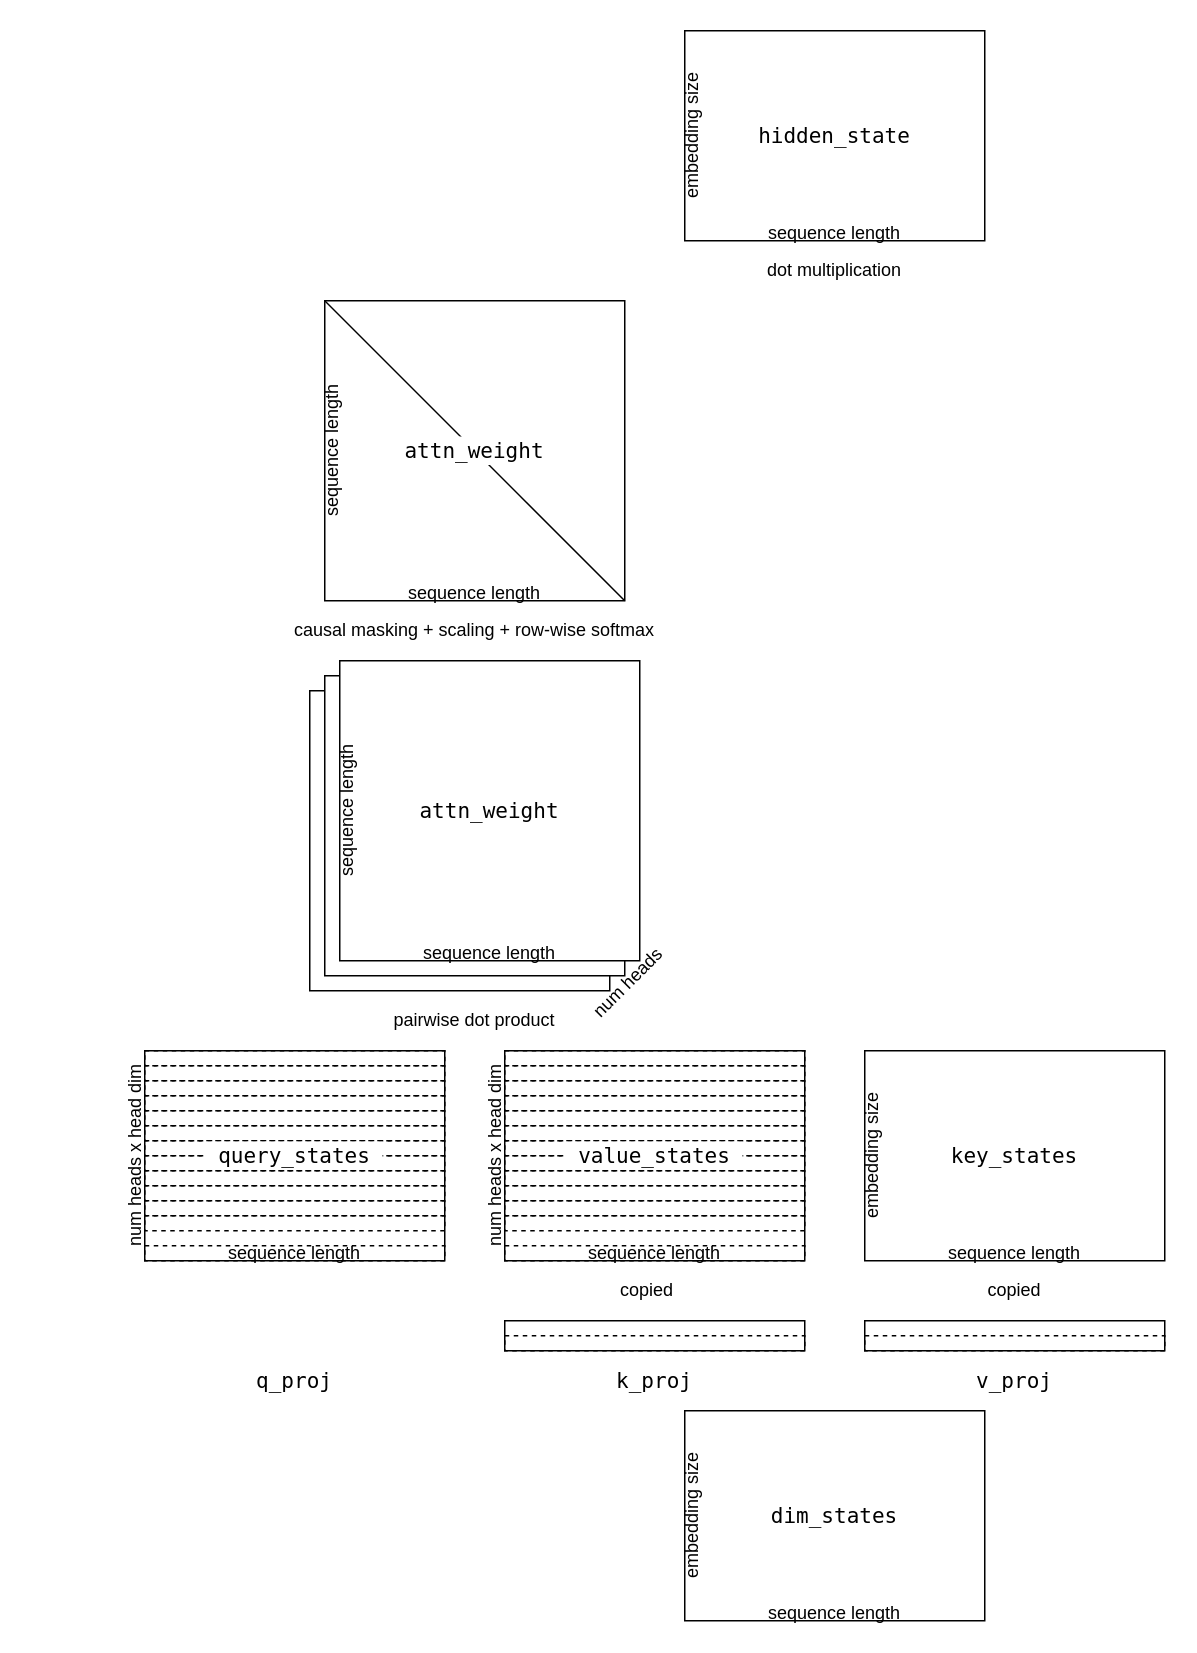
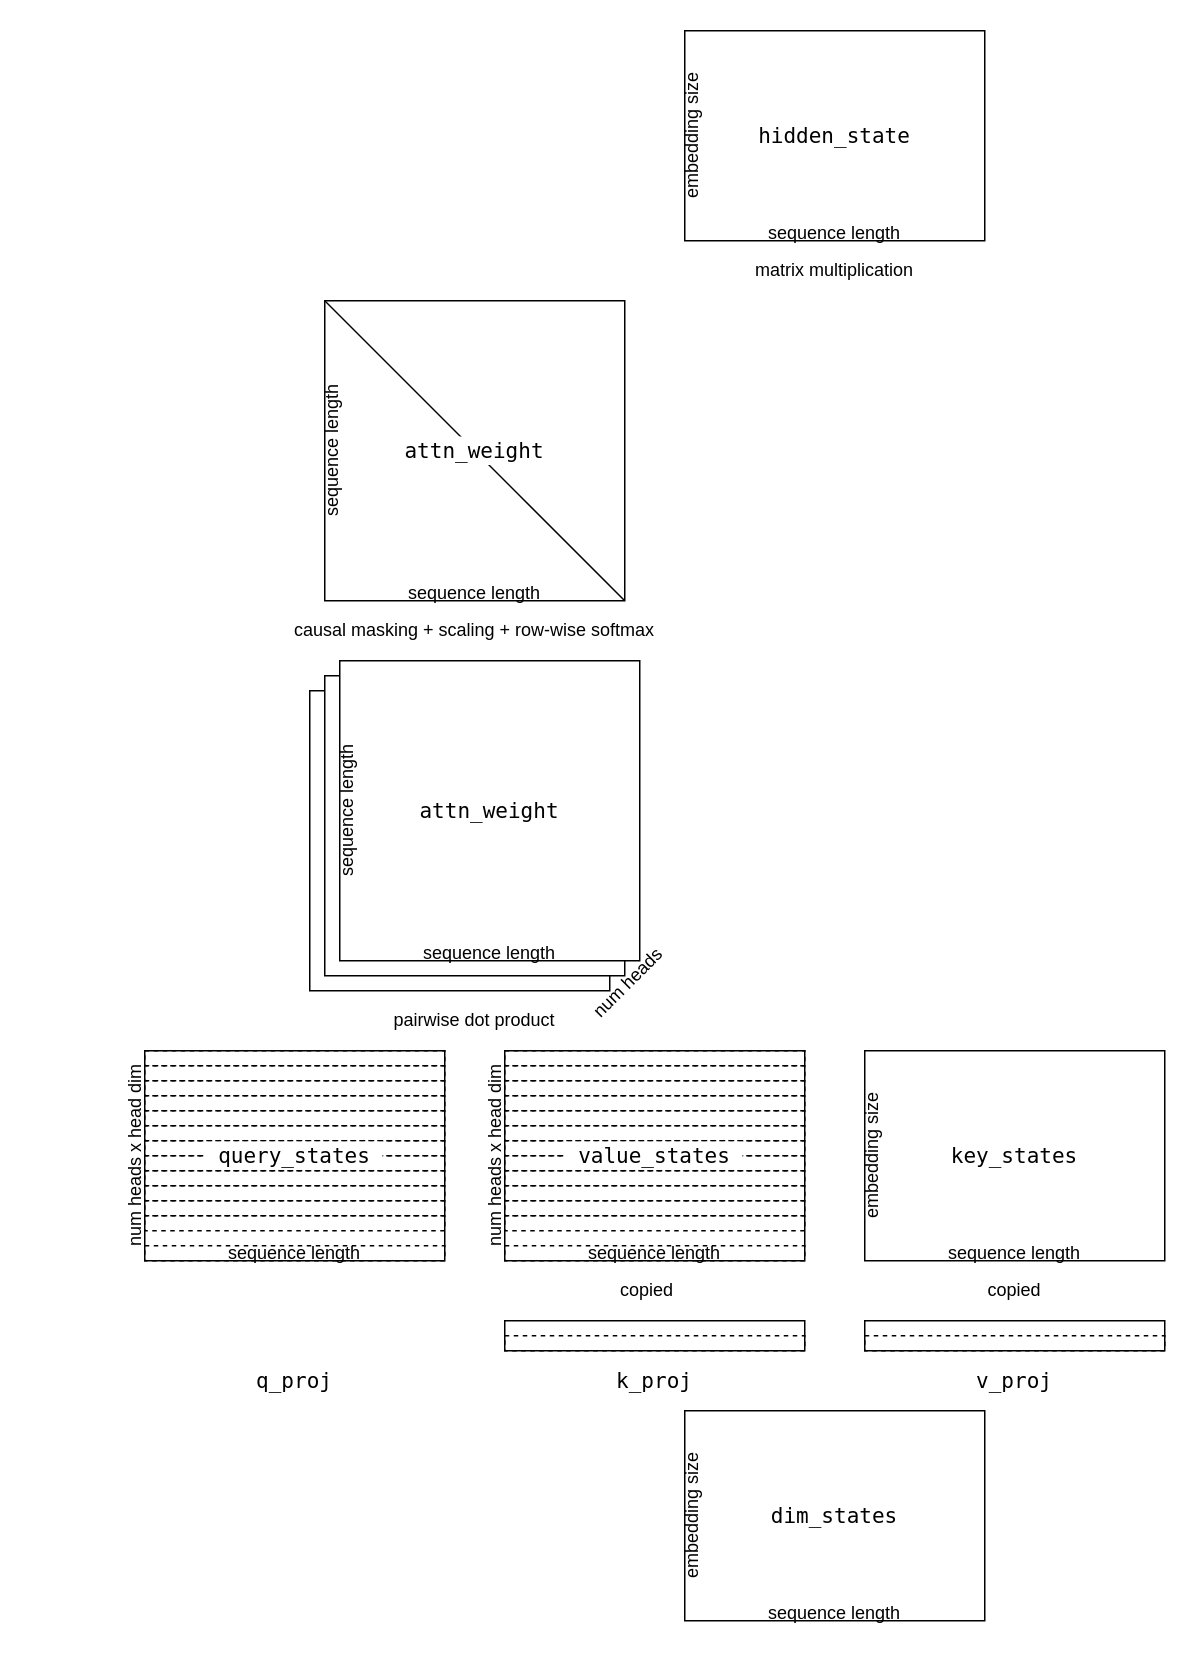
node "dot multiplication": label "dot multiplication" -> "matrix multiplication"
